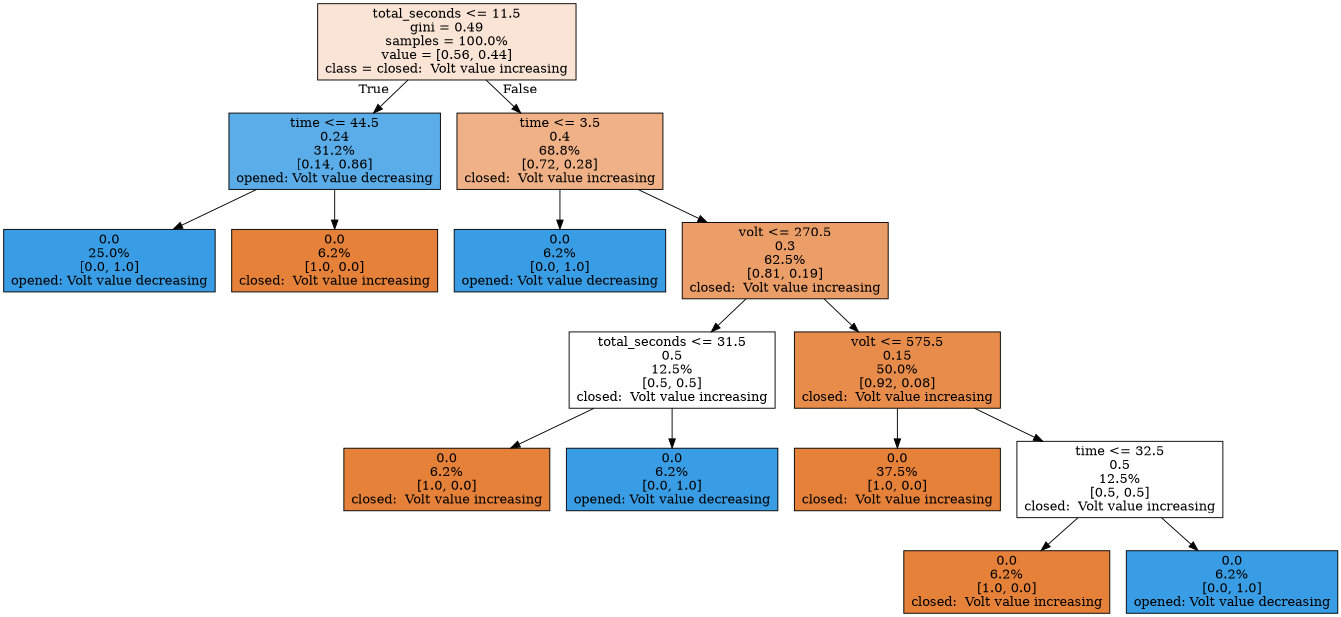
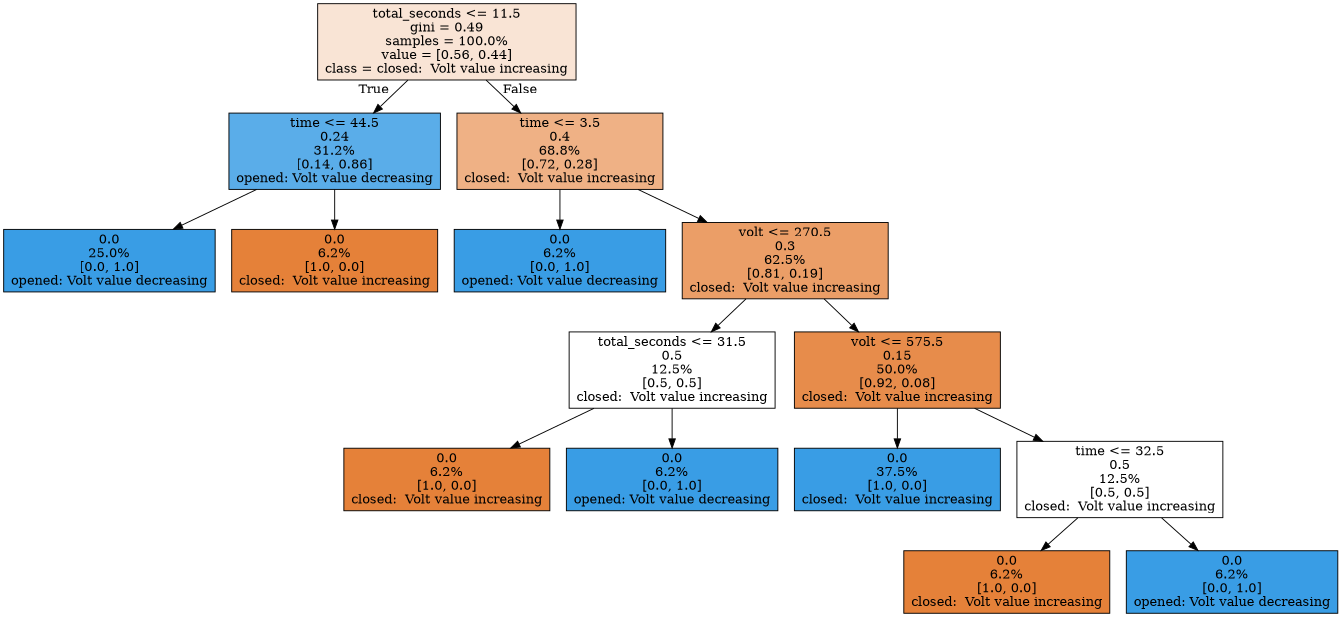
node "0.0 37.5% [1.0, 0.0] closed:  Volt value increasing": fillcolor #e58139 -> #399de5
